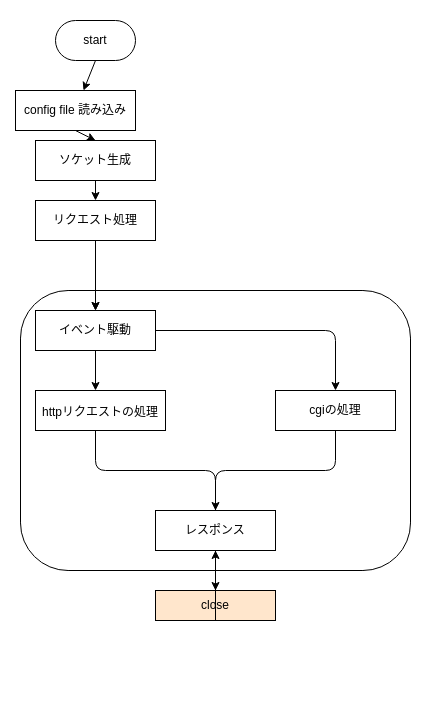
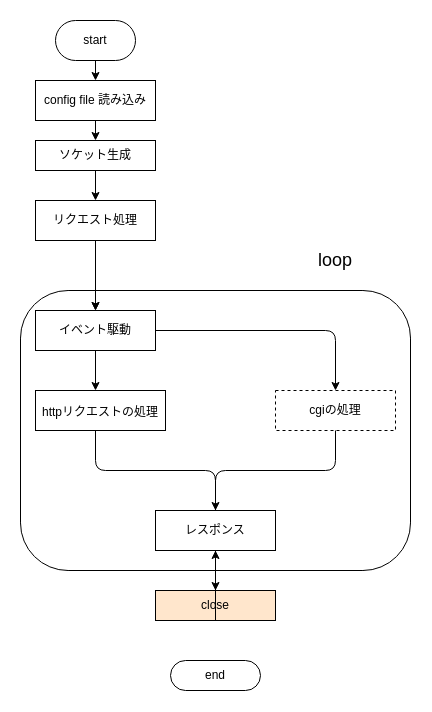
node "config file 読み込み": moved (76, 111) -> (96, 101)
node "ソケット生成": size 120x40 -> 120x30
node "loop": added
node "cgiの処理": style solid -> dashed
node "end": added
